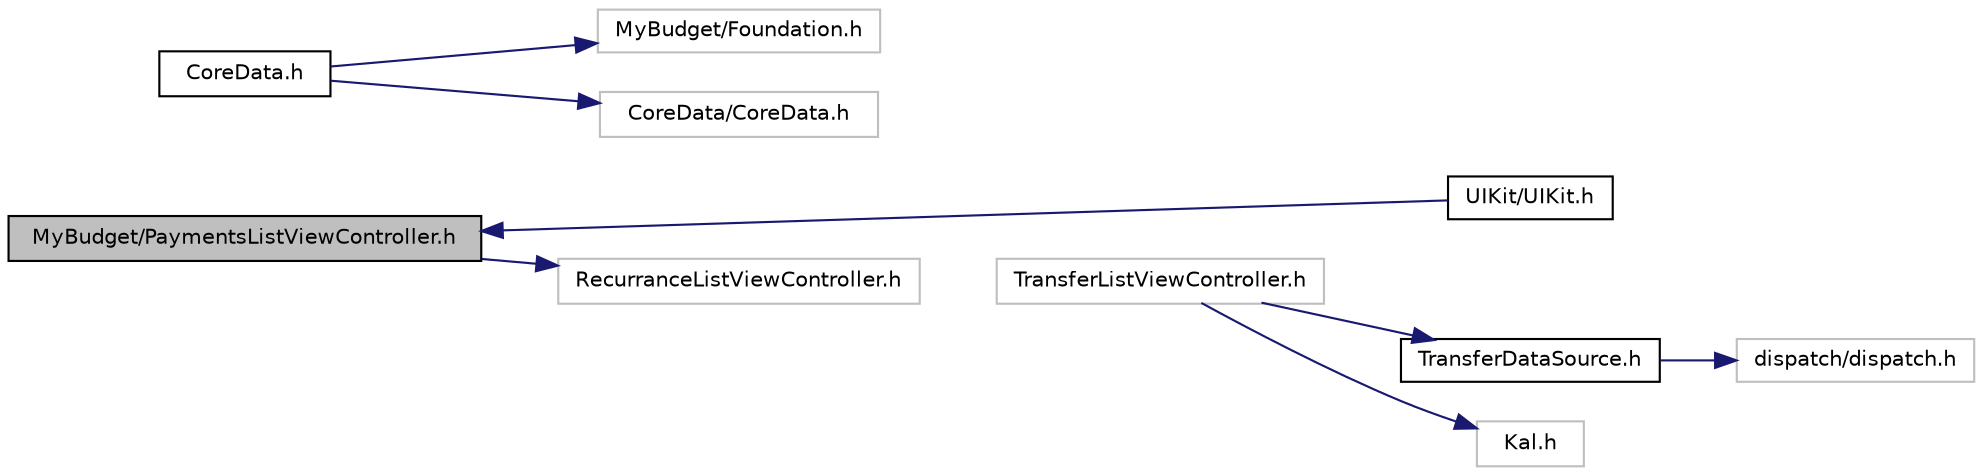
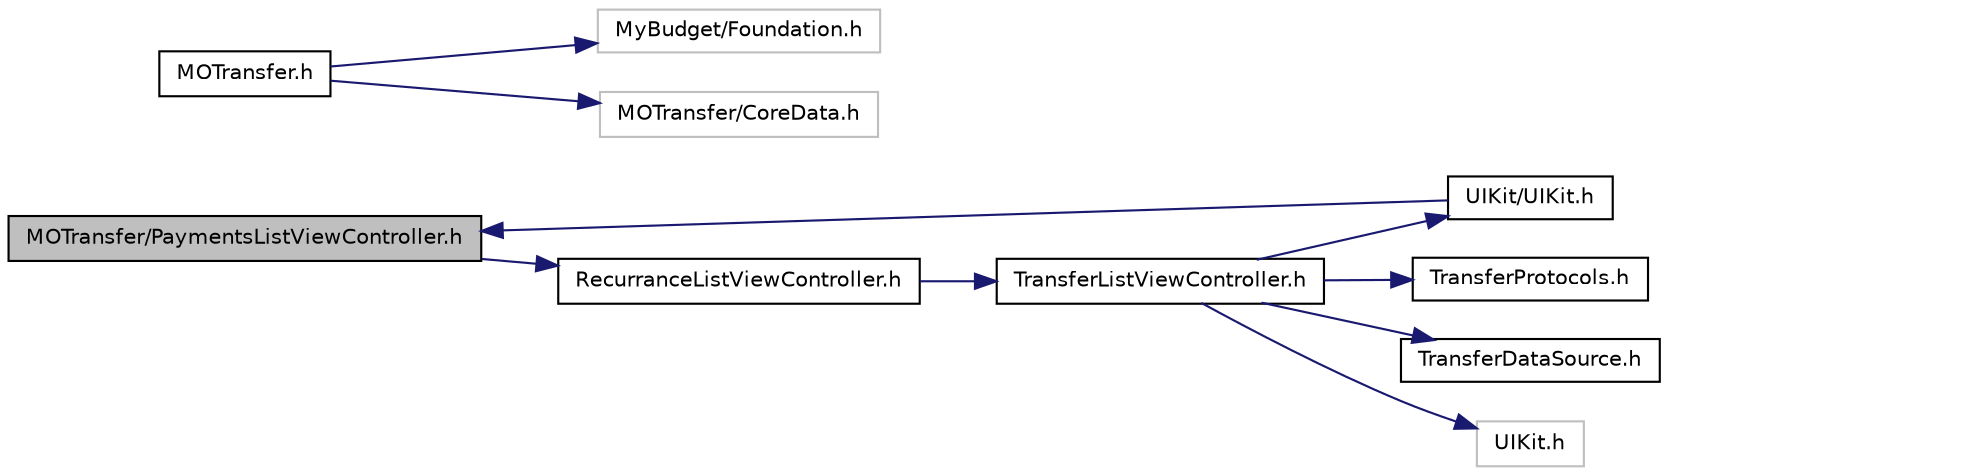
node "CoreData.h": label "CoreData.h" -> "MOTransfer.h"
node "CoreData/CoreData.h": label "CoreData/CoreData.h" -> "MOTransfer/CoreData.h"
node "MyBudget/PaymentsListViewController.h": label "MyBudget/PaymentsListViewController.h" -> "MOTransfer/PaymentsListViewController.h"
edge "TransferListViewController.h" -> "UIKit/UIKit.h": added
node "TransferProtocols.h": added
node "RecurranceListViewController.h": color grey75 -> black
edge "RecurranceListViewController.h" -> "TransferListViewController.h": added
node "TransferListViewController.h": color grey75 -> black
node "dispatch/dispatch.h": removed
node "Kal.h": label "Kal.h" -> "UIKit.h"
